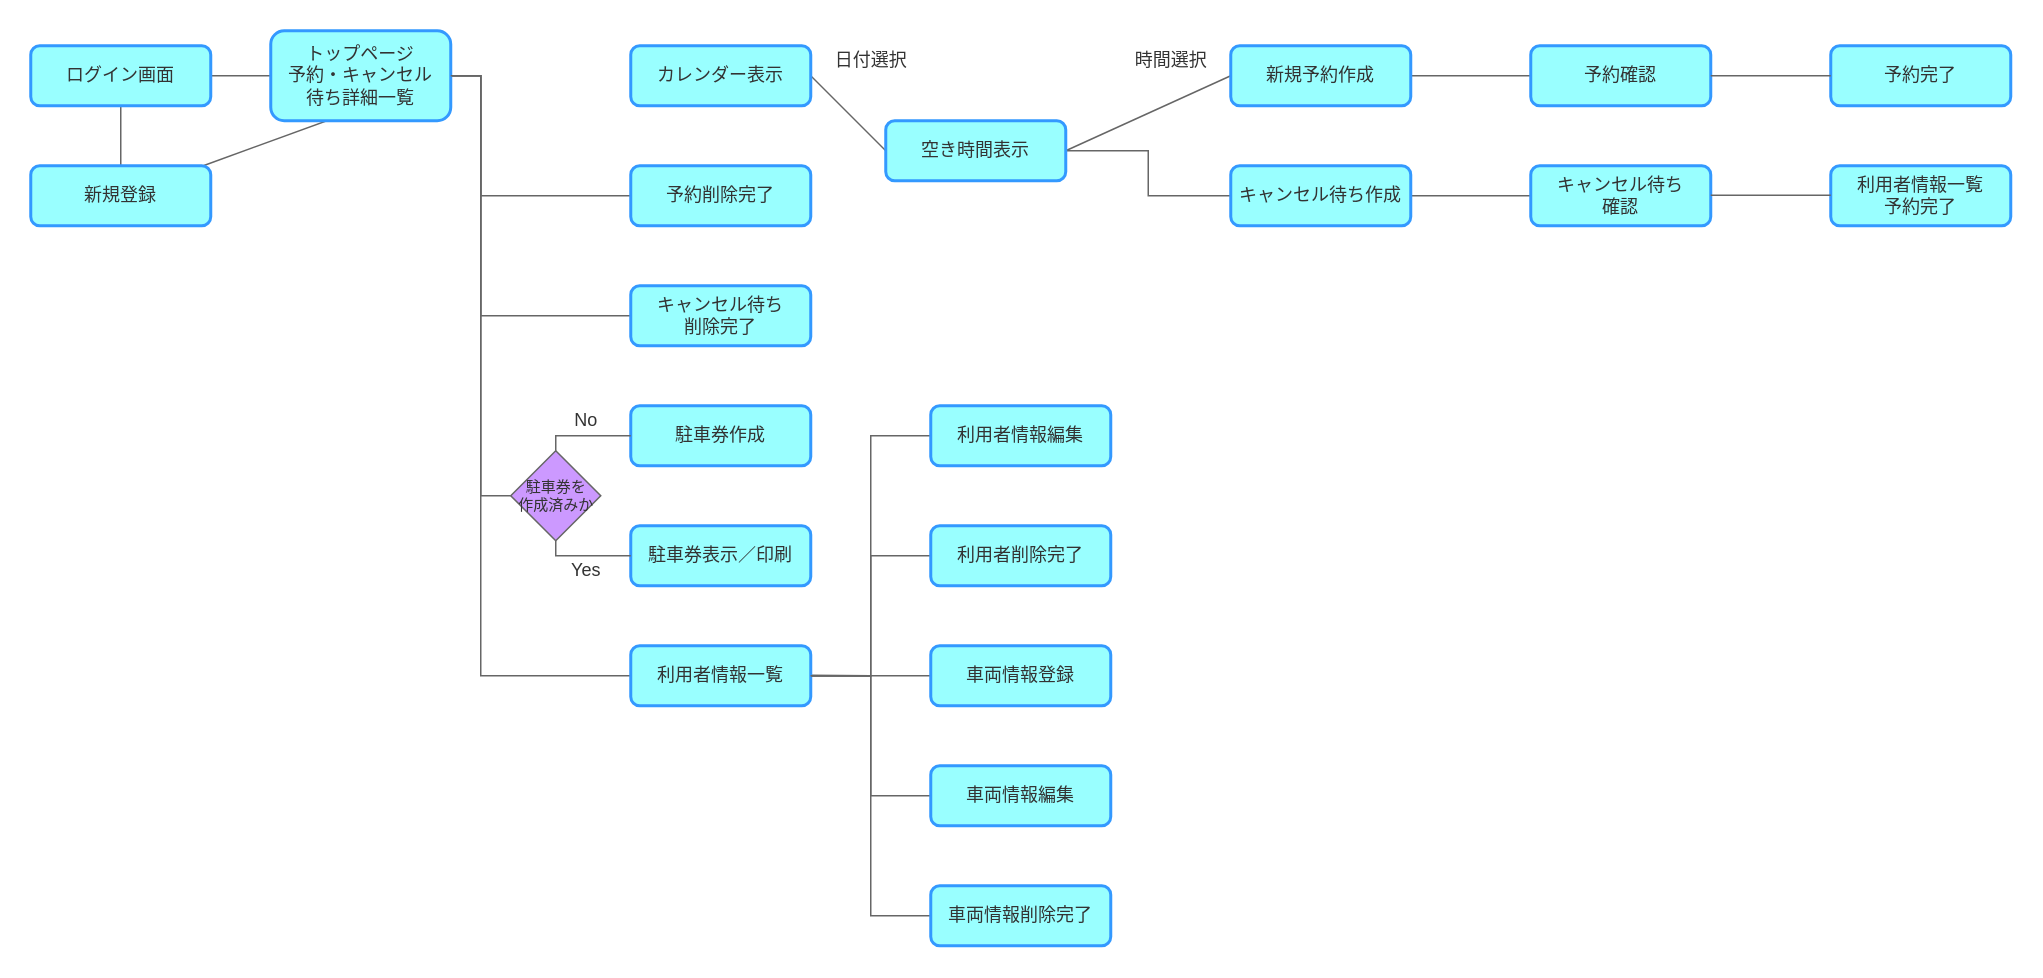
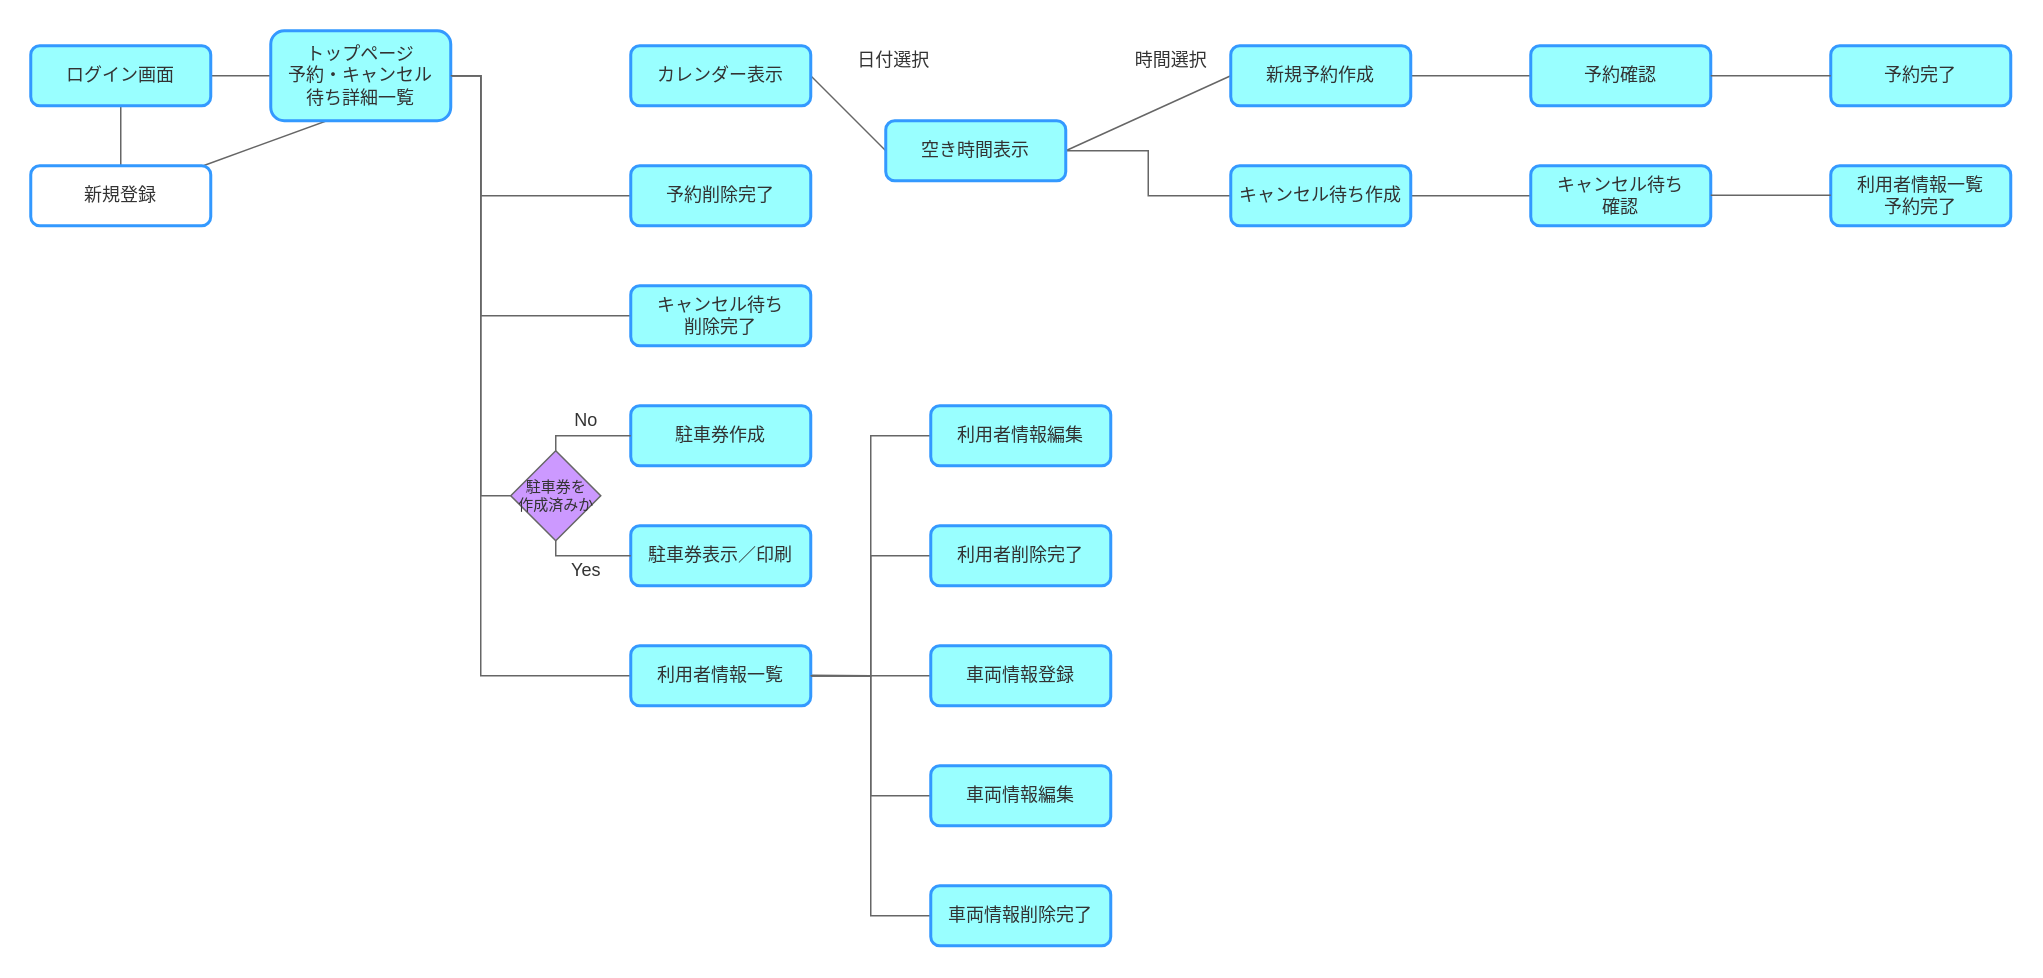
node "日付選択": moved (871, 61) -> (893, 61)
node "新規登録": fillcolor #99ffff -> #ffffff
